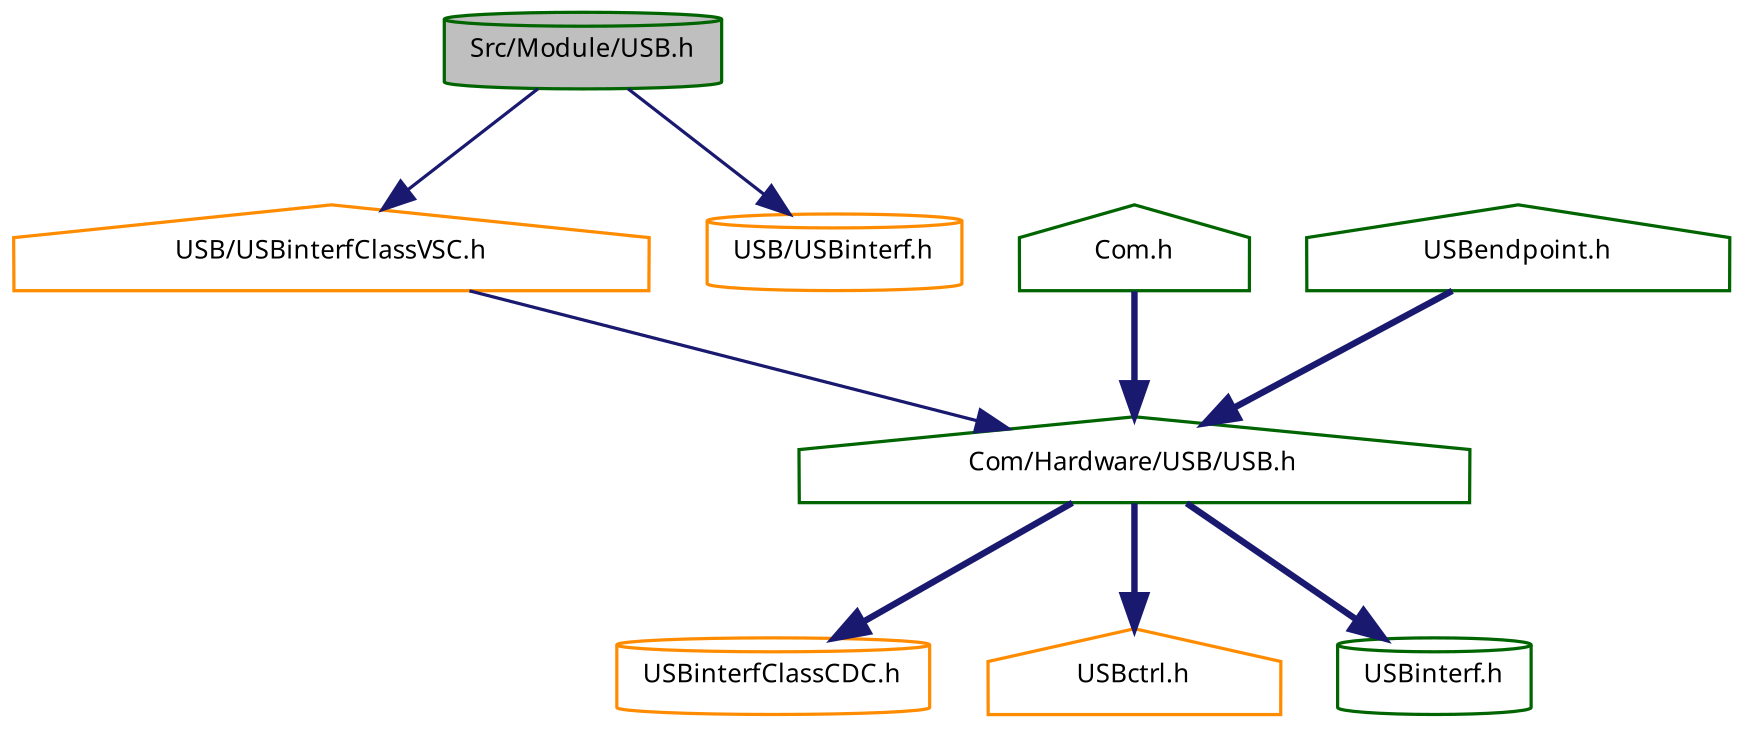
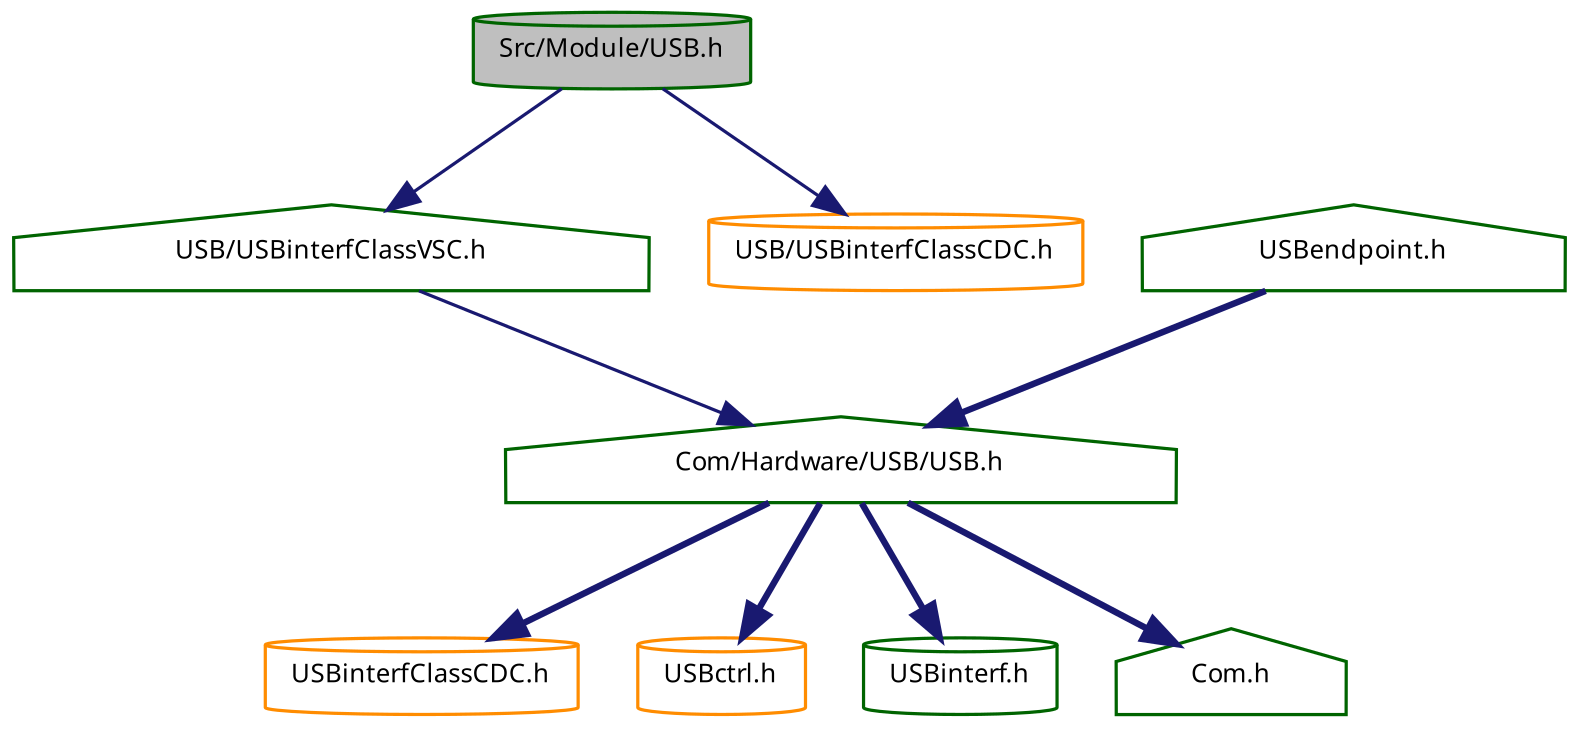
node "USB/USBinterfClassVSC.h": color darkorange -> darkgreen
node "USB/USBinterf.h": label "USB/USBinterf.h" -> "USB/USBinterfClassCDC.h"
edge "Com.h" -> "Com/Hardware/USB/USB.h": reversed
node "USBctrl.h": shape house -> cylinder
